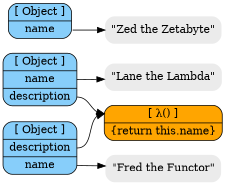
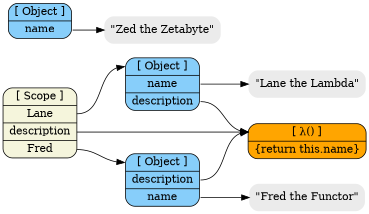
node "[ Scope ]": added
